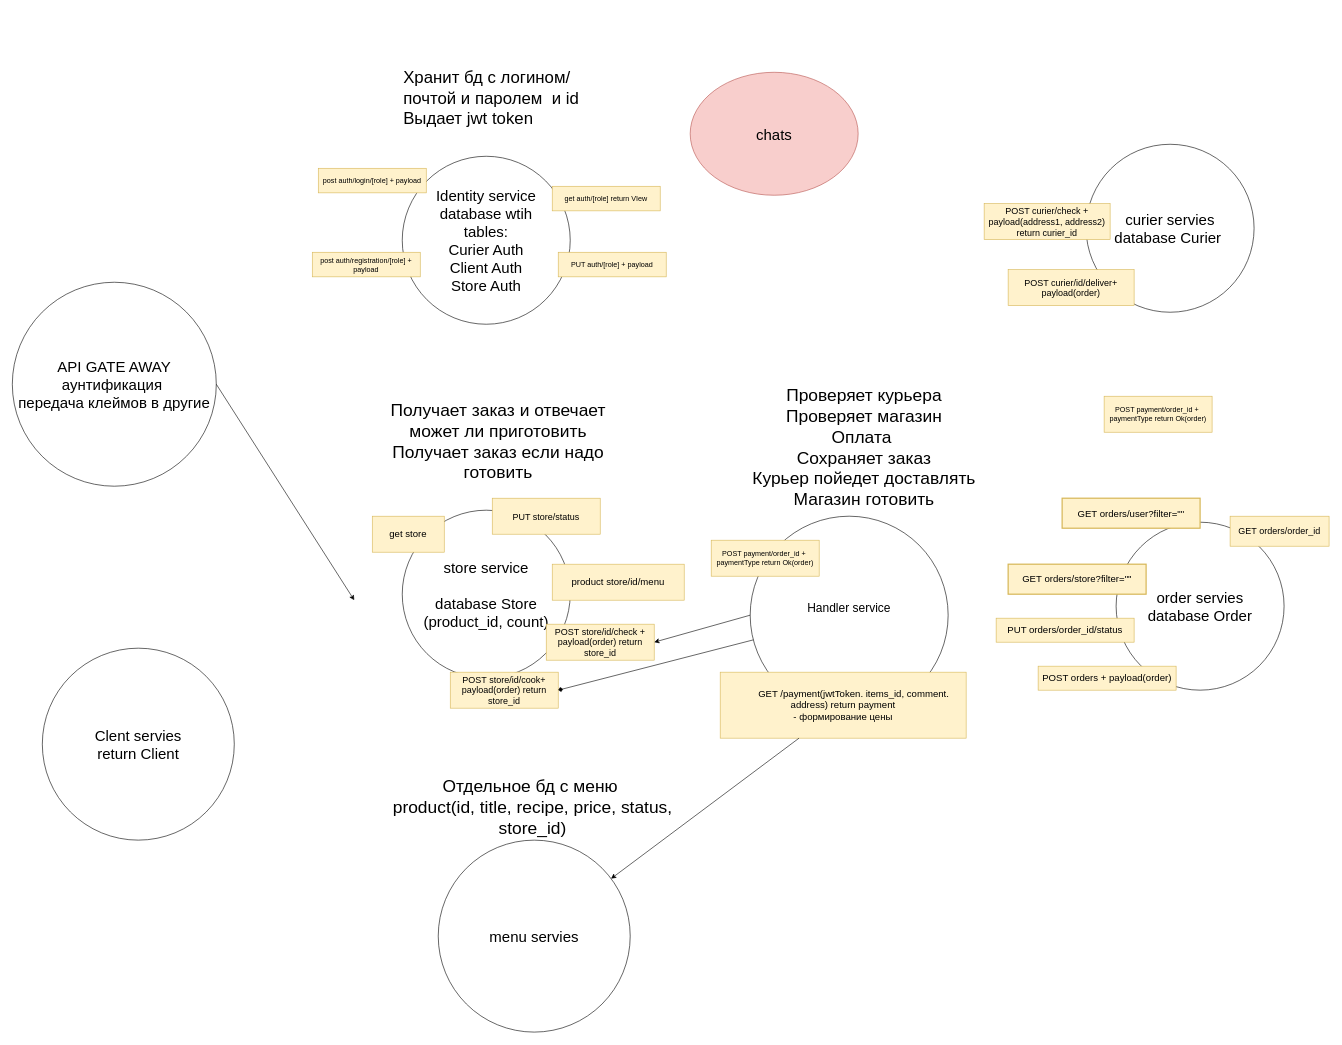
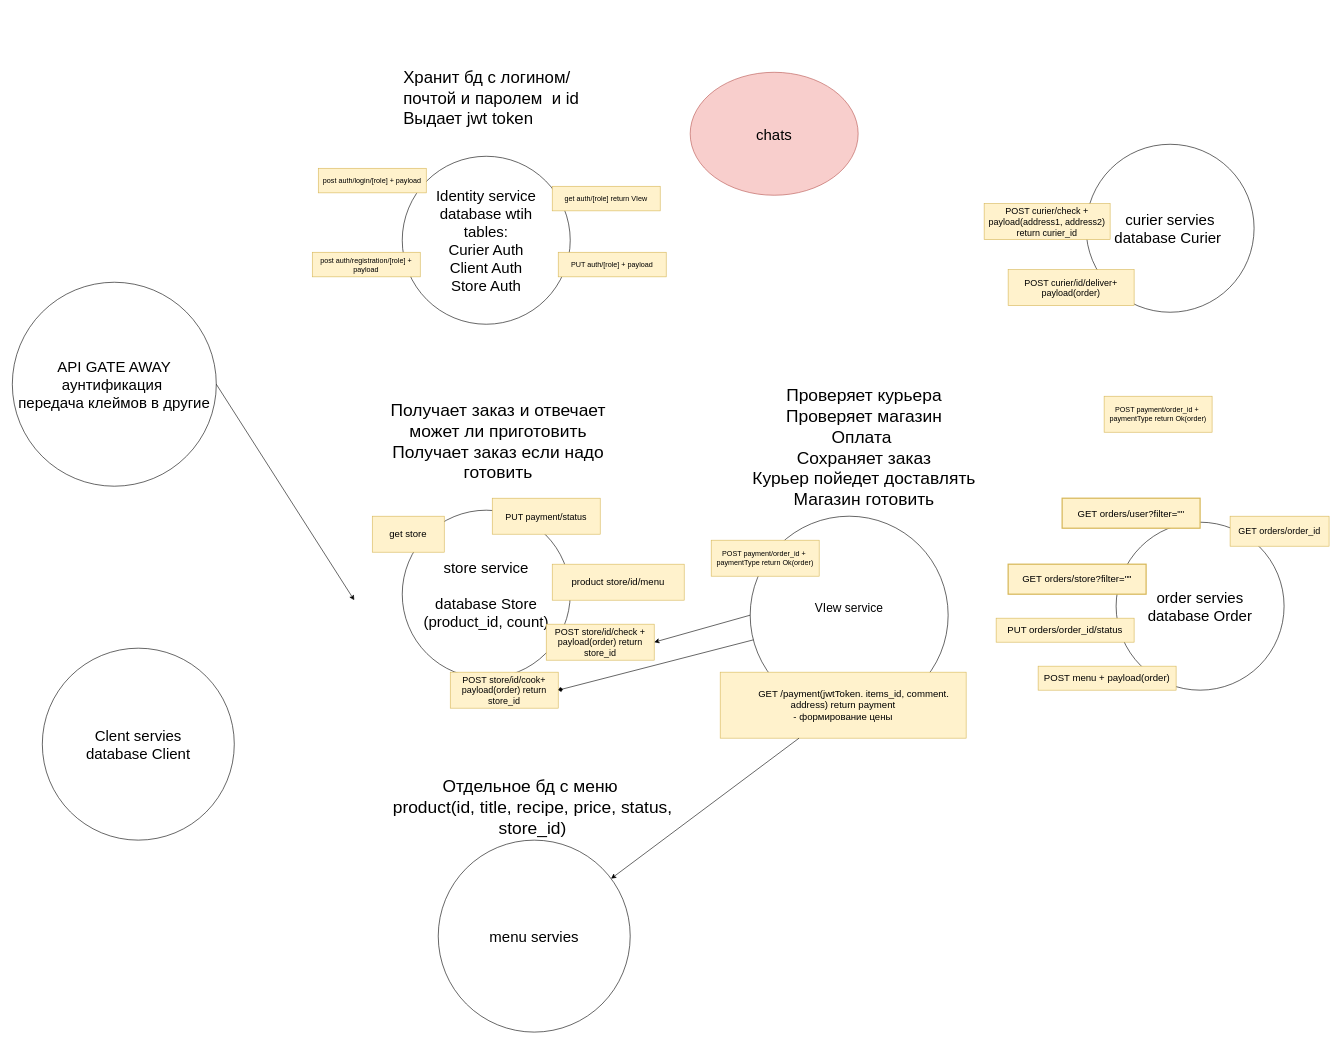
node "PUT store/status": label "PUT store/status" -> "PUT payment/status"
node "Handler service": label "Handler service" -> "VIew service"
node "POST orders + payload(order)": label "POST orders + payload(order)" -> "POST menu + payload(order)"
node "Clent servies return Client": label "Clent servies return Client" -> "Clent servies database Client"
